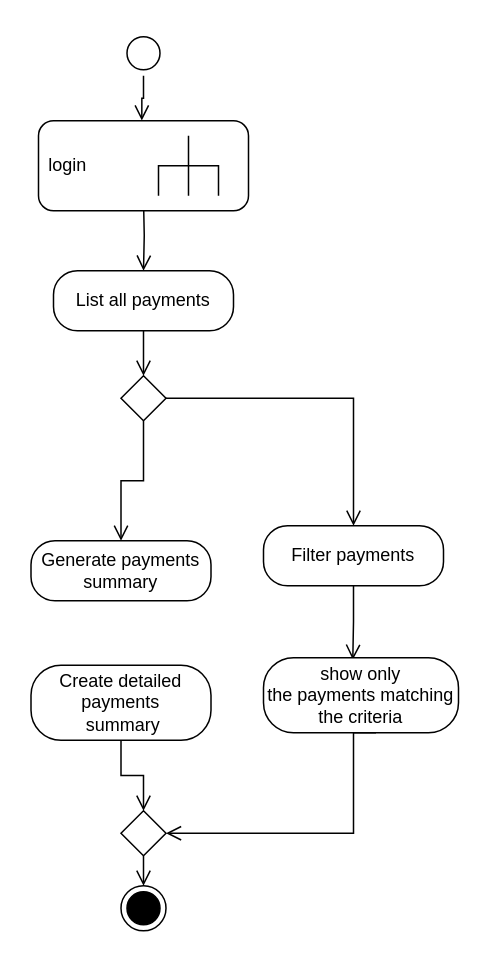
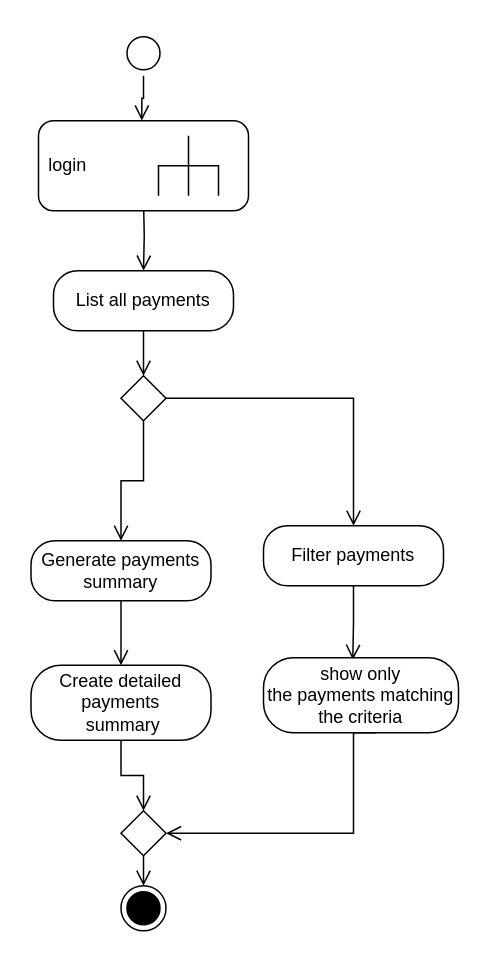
edge "Generate payments summary" -> "Create detailed payments summary": added
